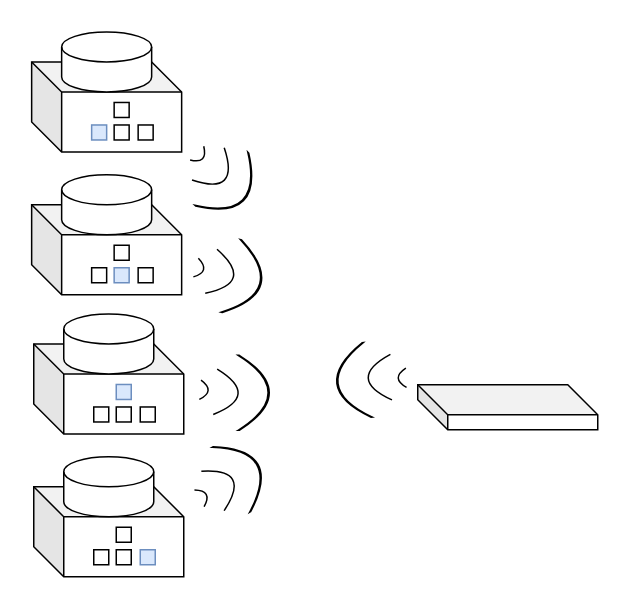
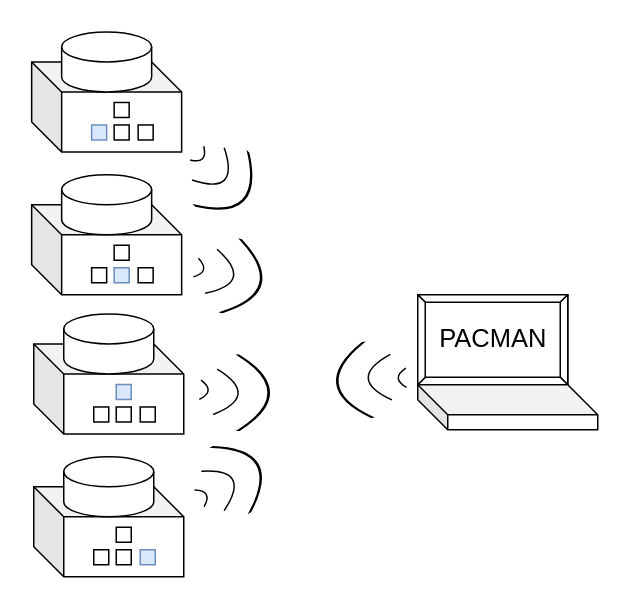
node "PACMAN": added
